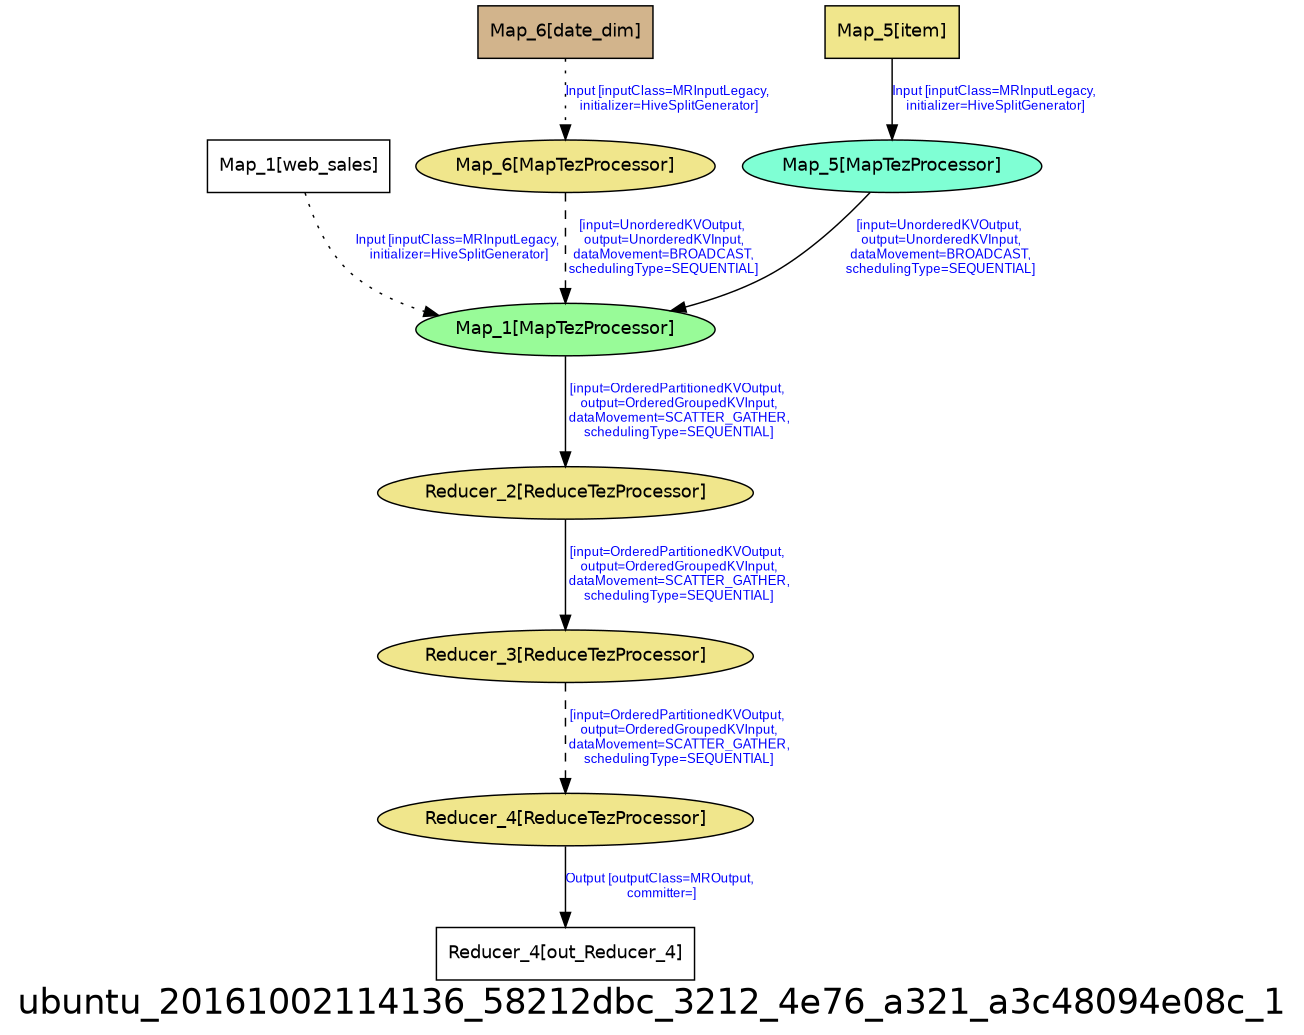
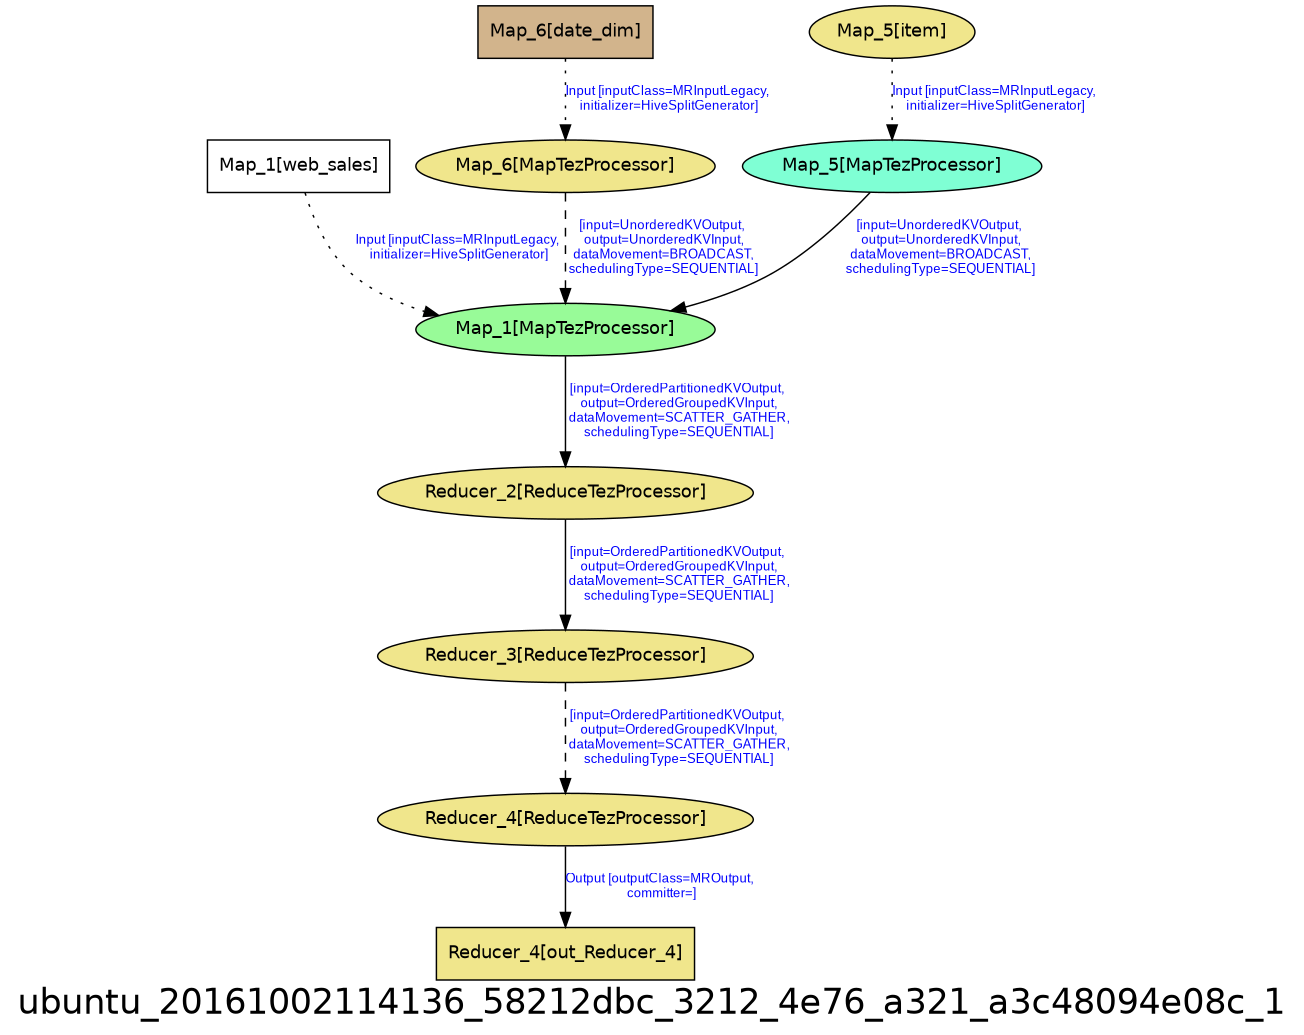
node "Map_5[item]": shape box -> ellipse
edge "Map_5[item]" -> "Map_5[MapTezProcessor]": style solid -> dotted
node "Reducer_4[out_Reducer_4]": fillcolor white -> khaki
